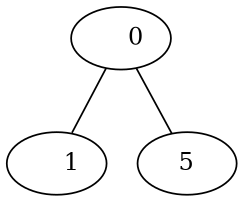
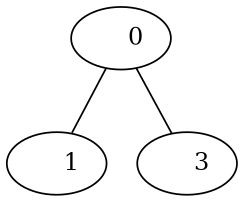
node "5": label "5" -> "3"
